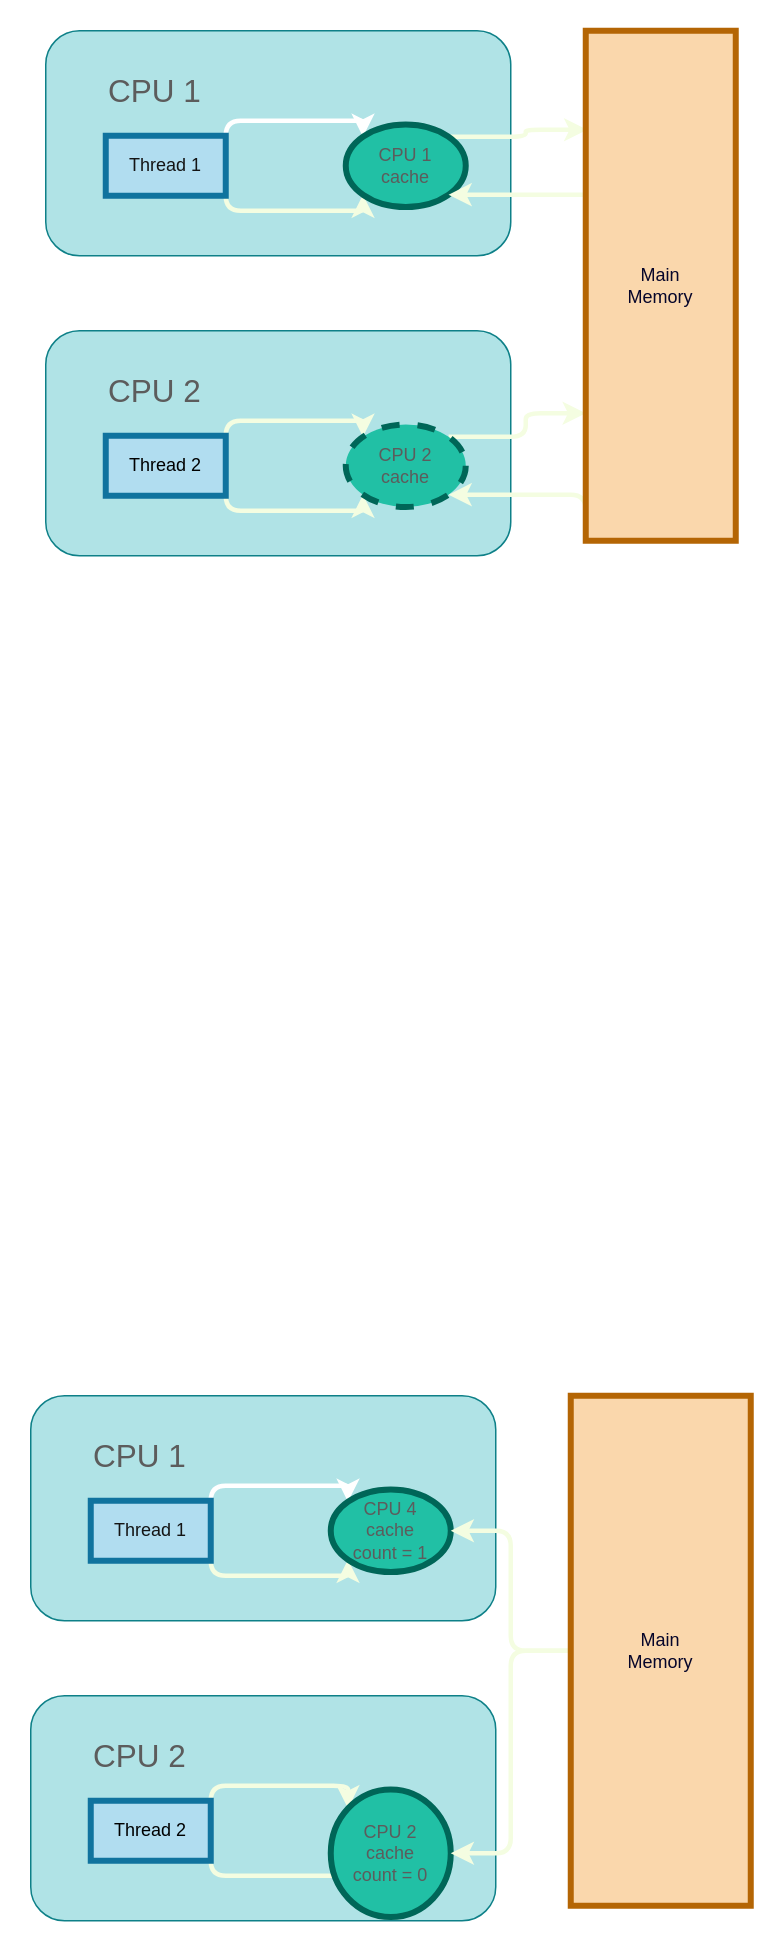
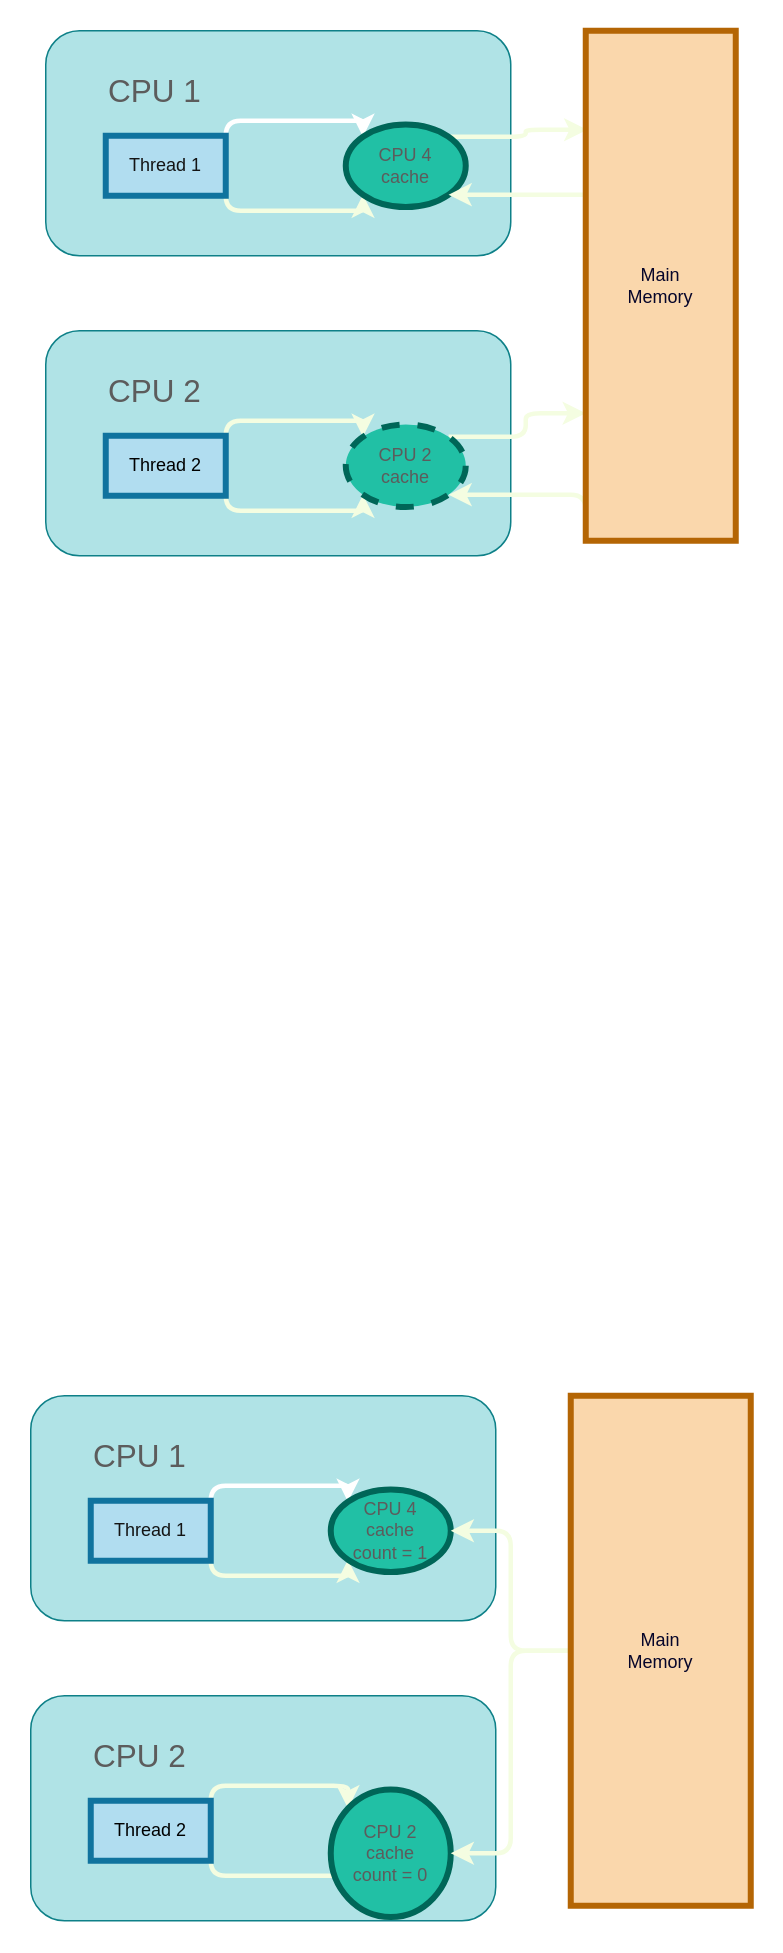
node "CPU 1 cache": label "CPU 1 cache" -> "CPU 4 cache"
